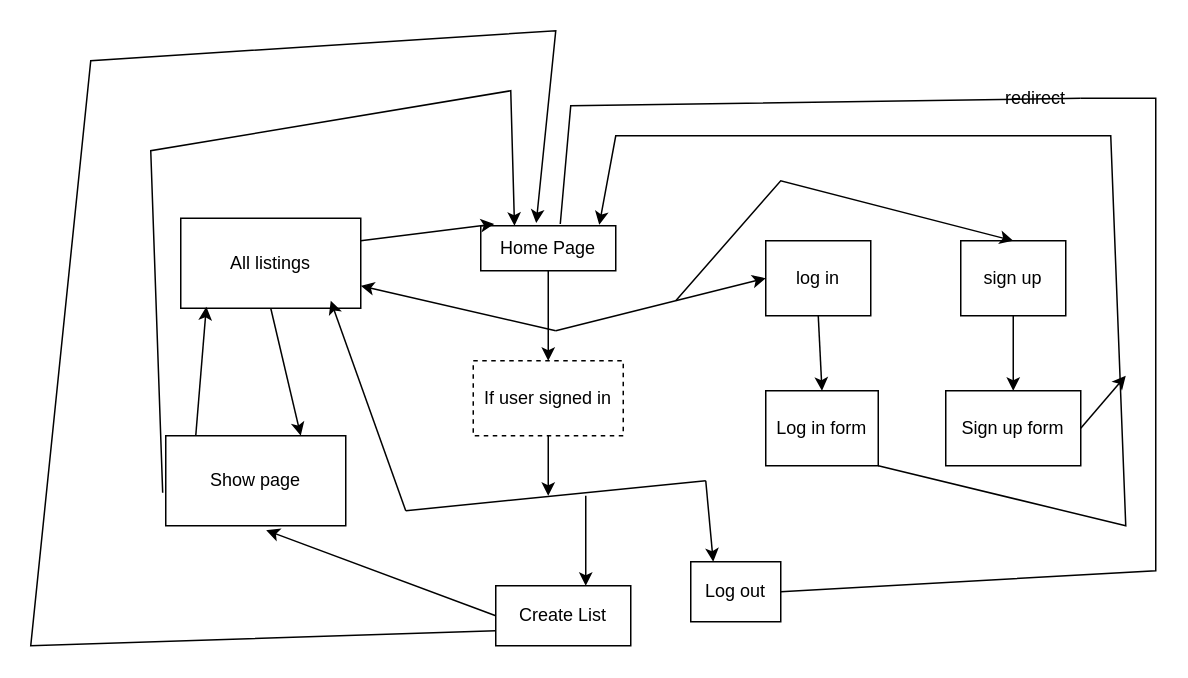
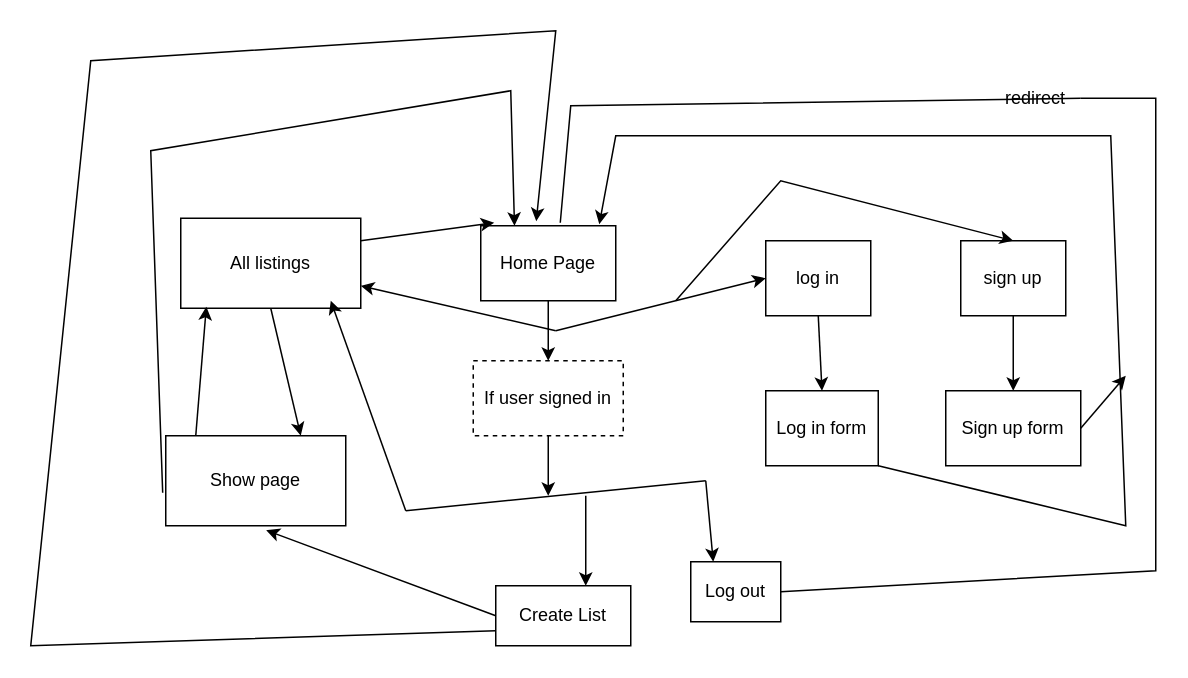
node "Home Page": size 135x45 -> 135x75
